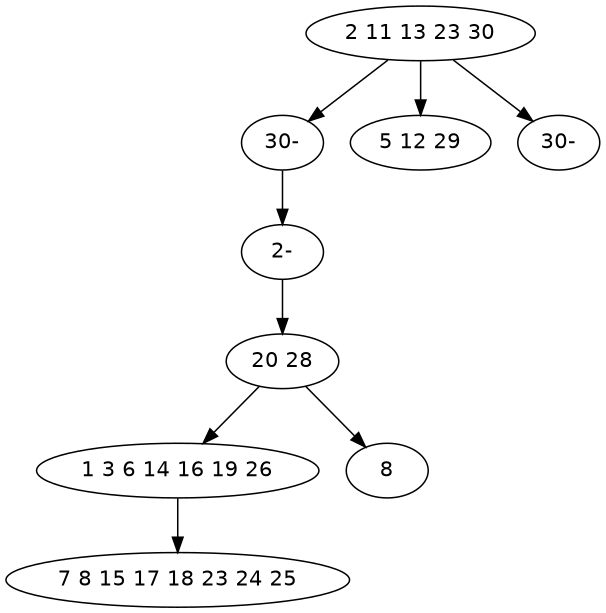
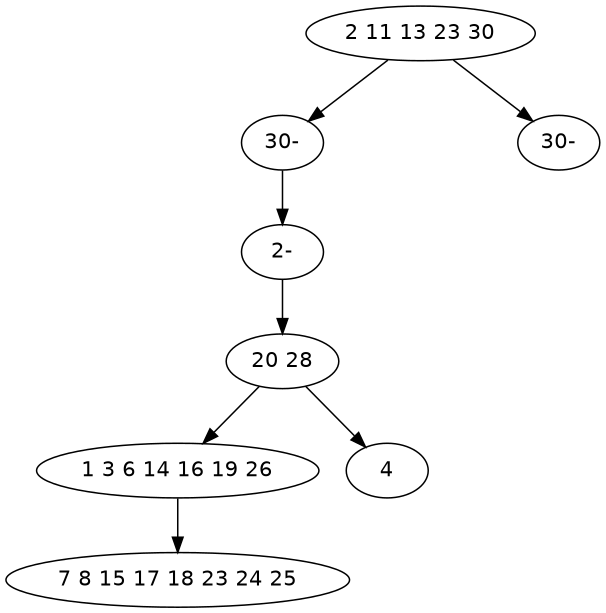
node "5 12 29": removed
node "8": label "8" -> "4"
